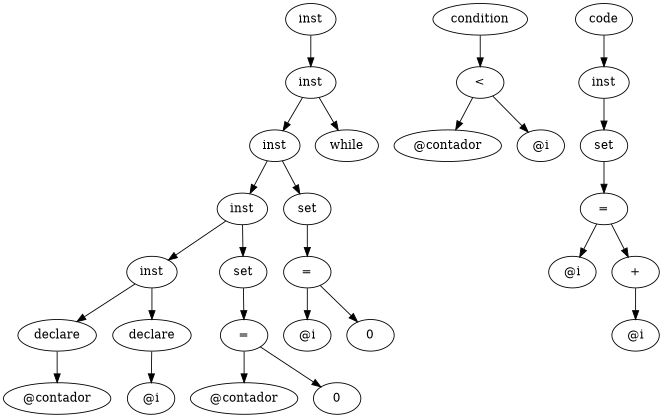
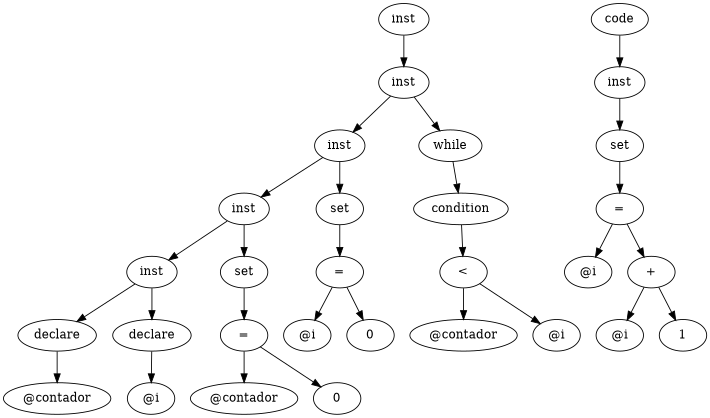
edge "while" -> "condition": added
node "1": added
